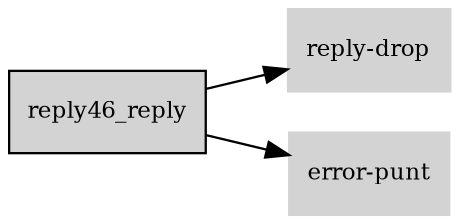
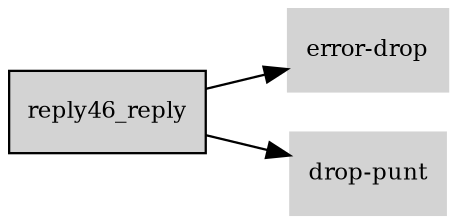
node "reply-drop": label "reply-drop" -> "error-drop"
node "error-punt": label "error-punt" -> "drop-punt"
